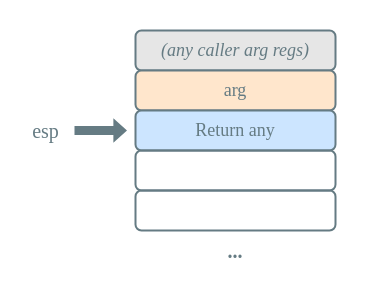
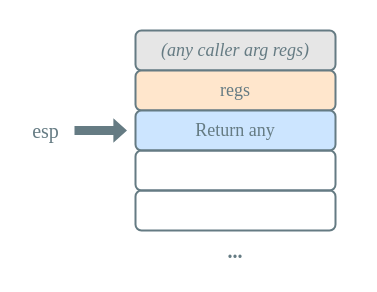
node "arg": label "arg" -> "regs"
